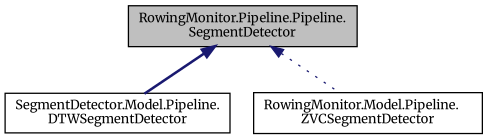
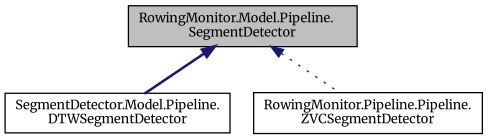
node "RowingMonitor.Pipeline.Pipeline. SegmentDetector": label "RowingMonitor.Pipeline.Pipeline. SegmentDetector" -> "RowingMonitor.Model.Pipeline. SegmentDetector"
node "RowingMonitor.Model.Pipeline. ZVCSegmentDetector": label "RowingMonitor.Model.Pipeline. ZVCSegmentDetector" -> "RowingMonitor.Pipeline.Pipeline. ZVCSegmentDetector"
